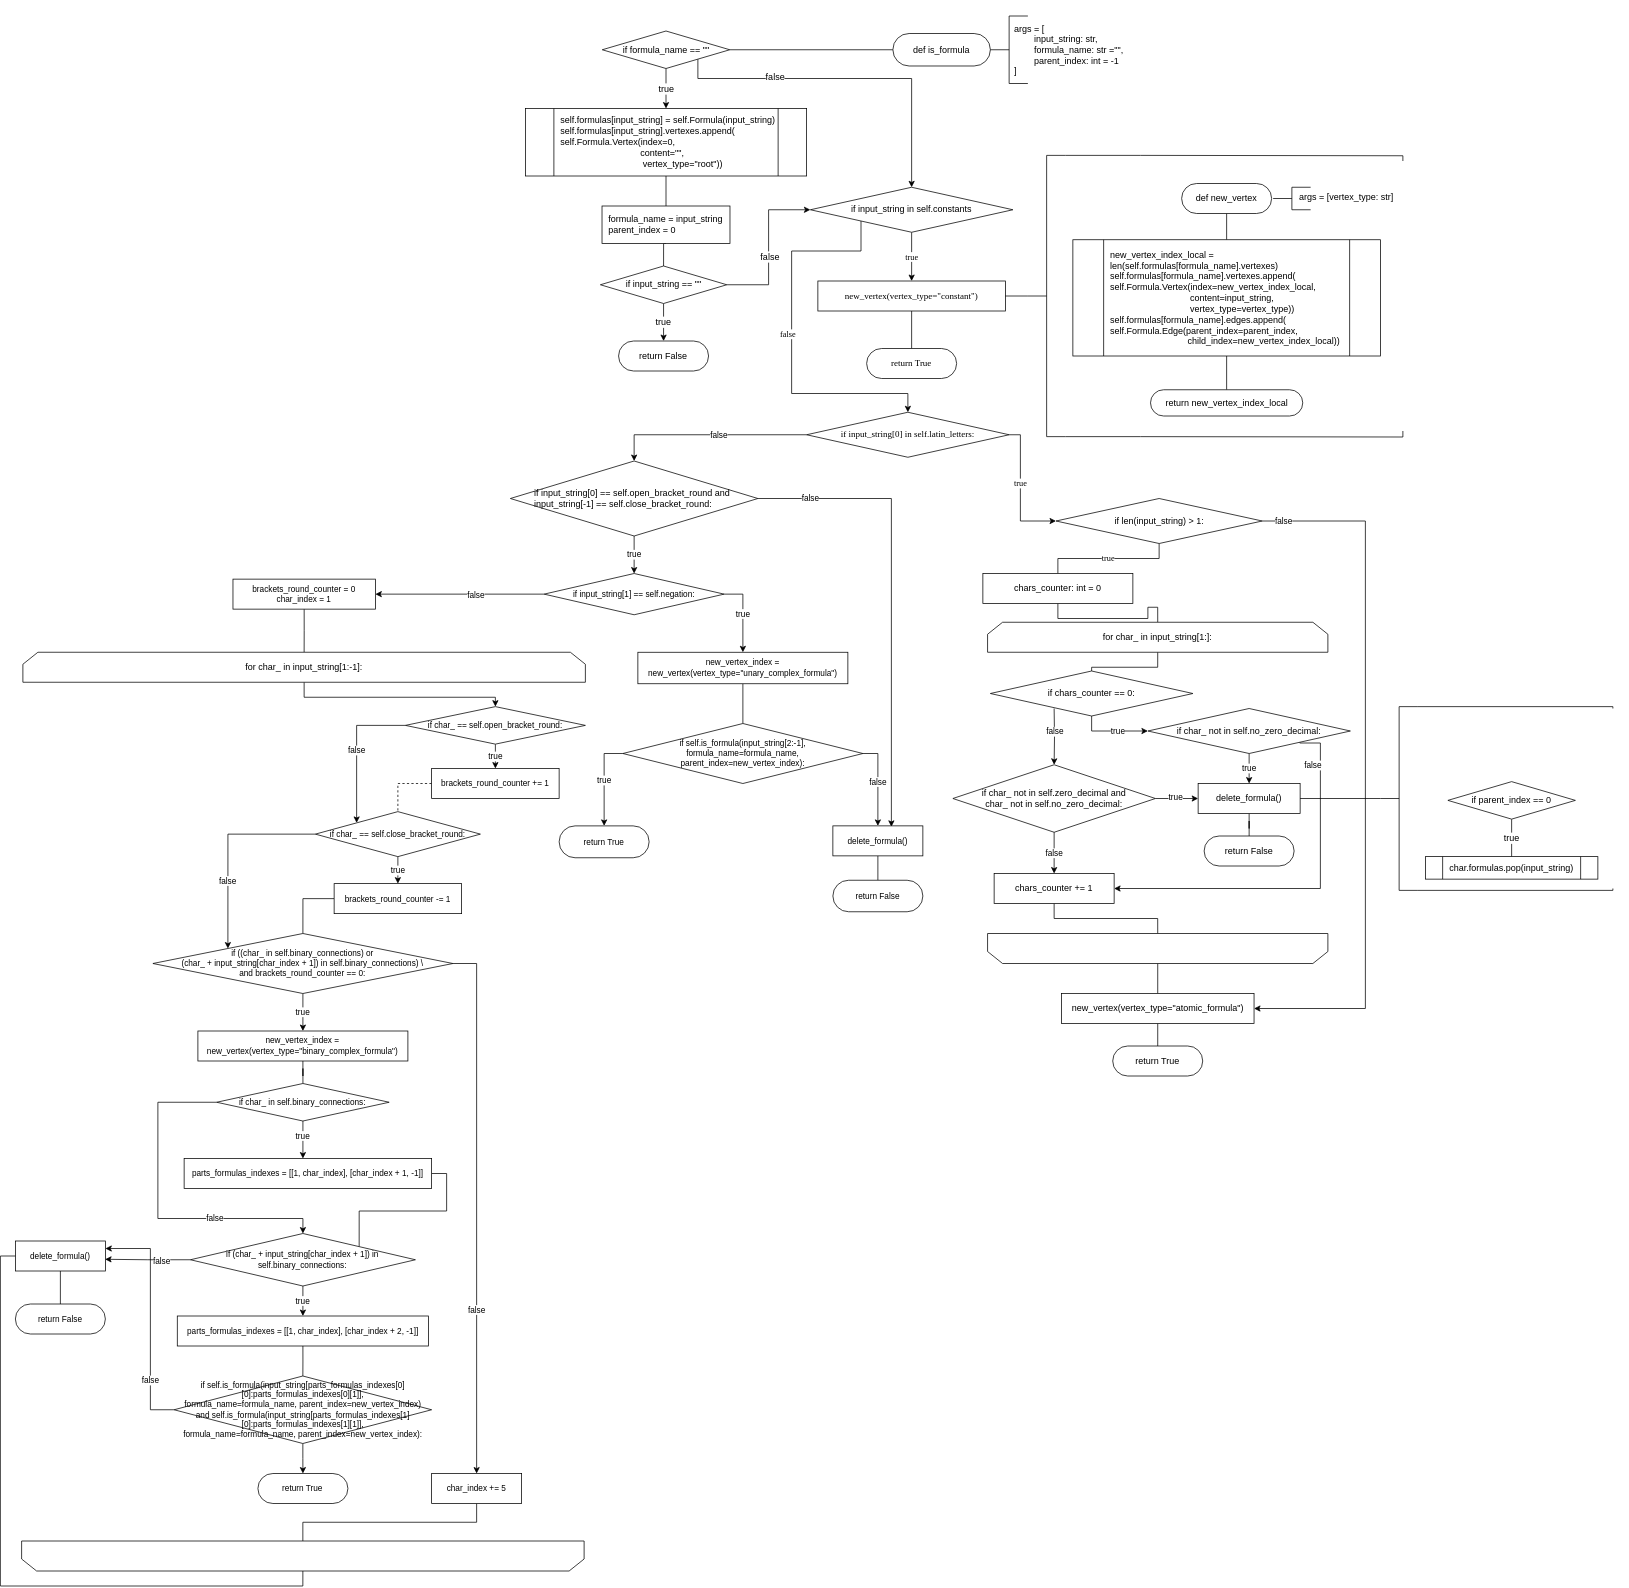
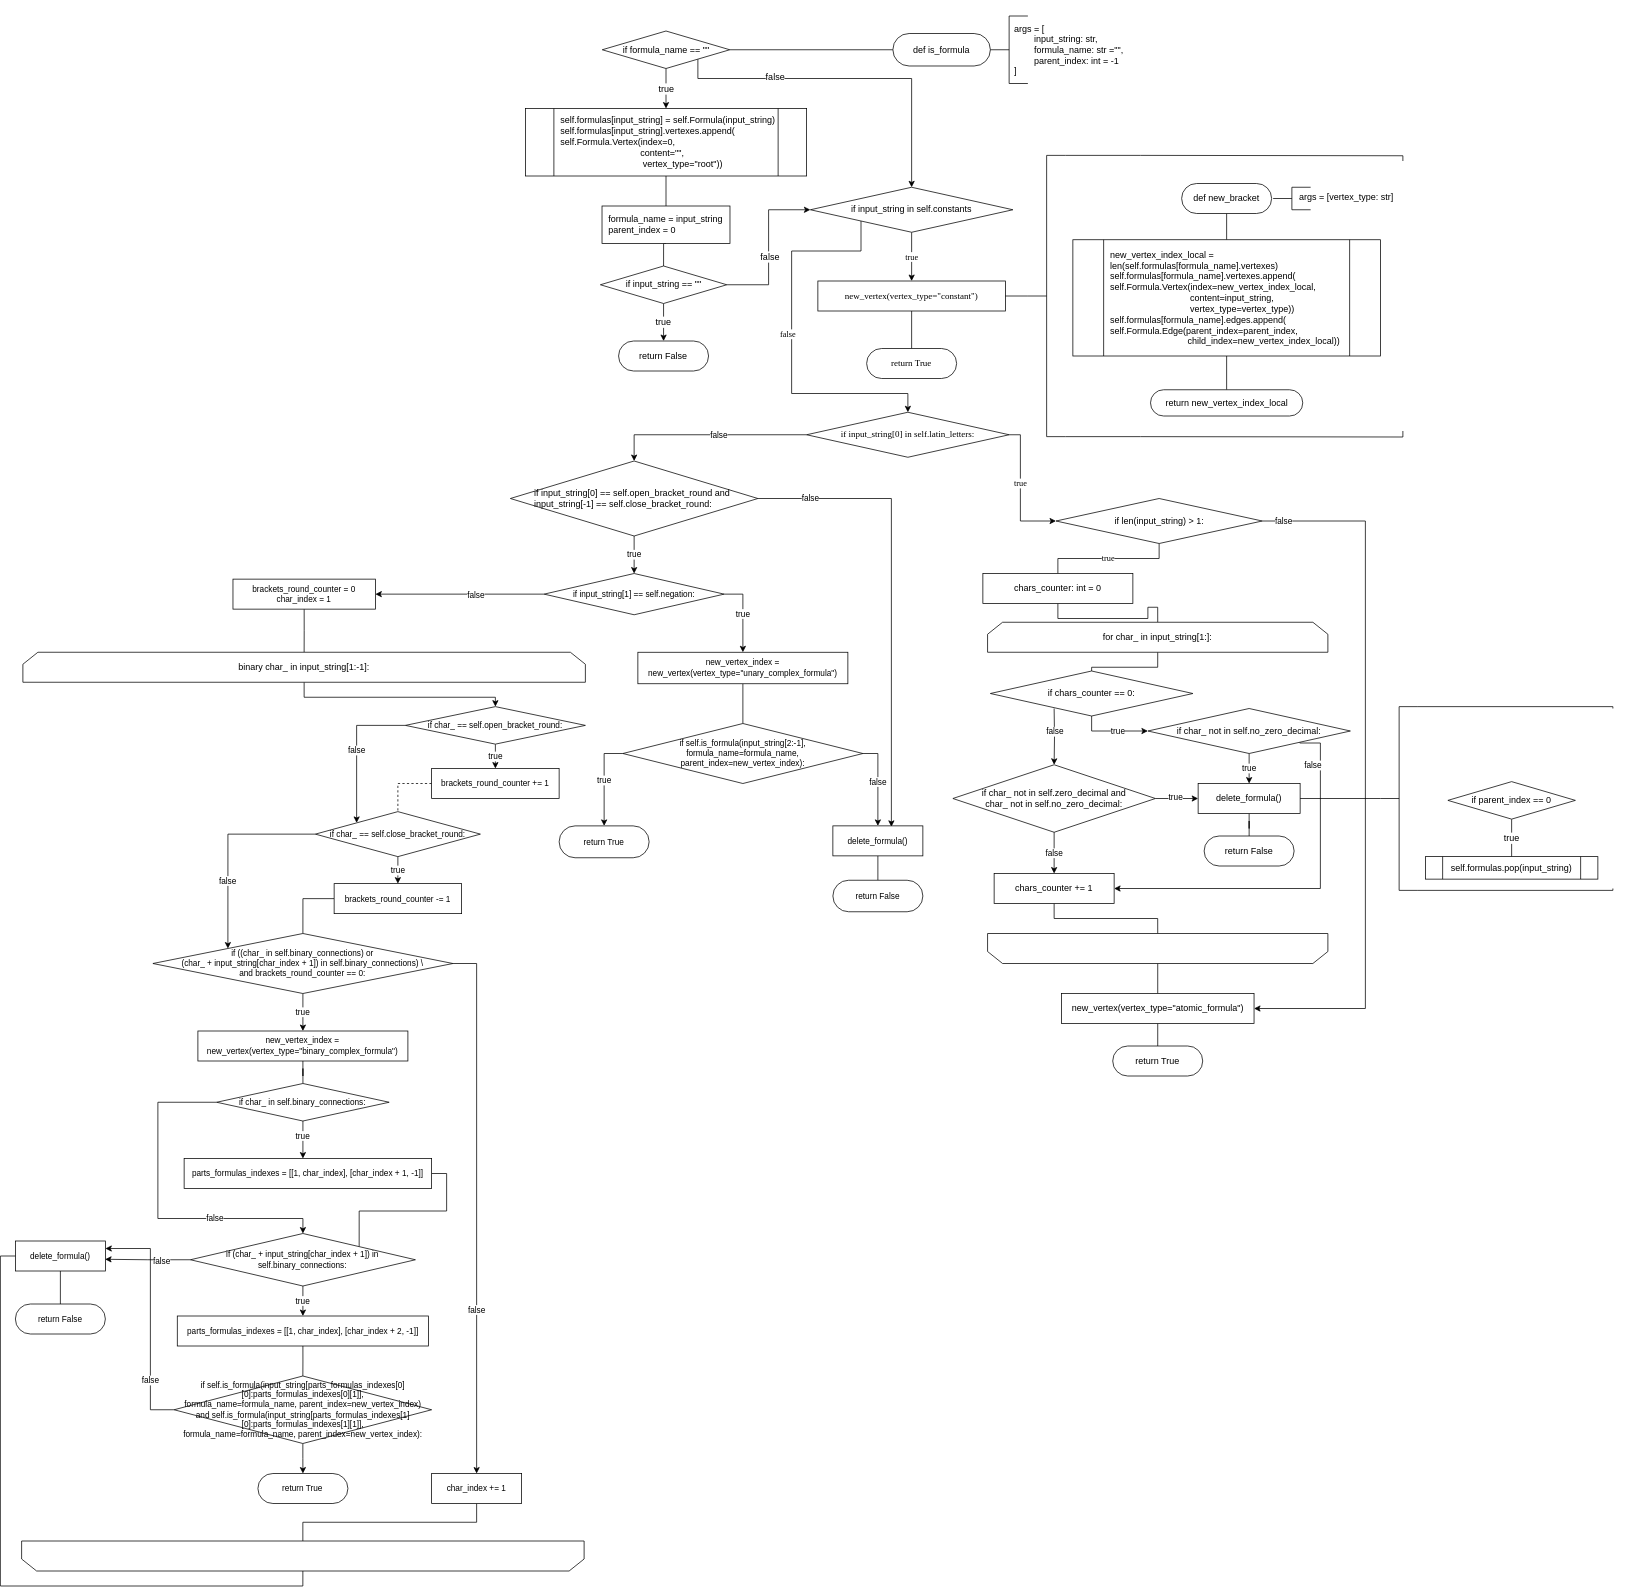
node "def new_vertex": label "def new_vertex" -> "def new_bracket"
node "for char_ in input_string[1:-1]:": label "for char_ in input_string[1:-1]:" -> "binary char_ in input_string[1:-1]:"
node "char.formulas.pop(input_string)": label "char.formulas.pop(input_string)" -> "self.formulas.pop(input_string)"
node "char_index += 5": label "char_index += 5" -> "char_index += 1"
